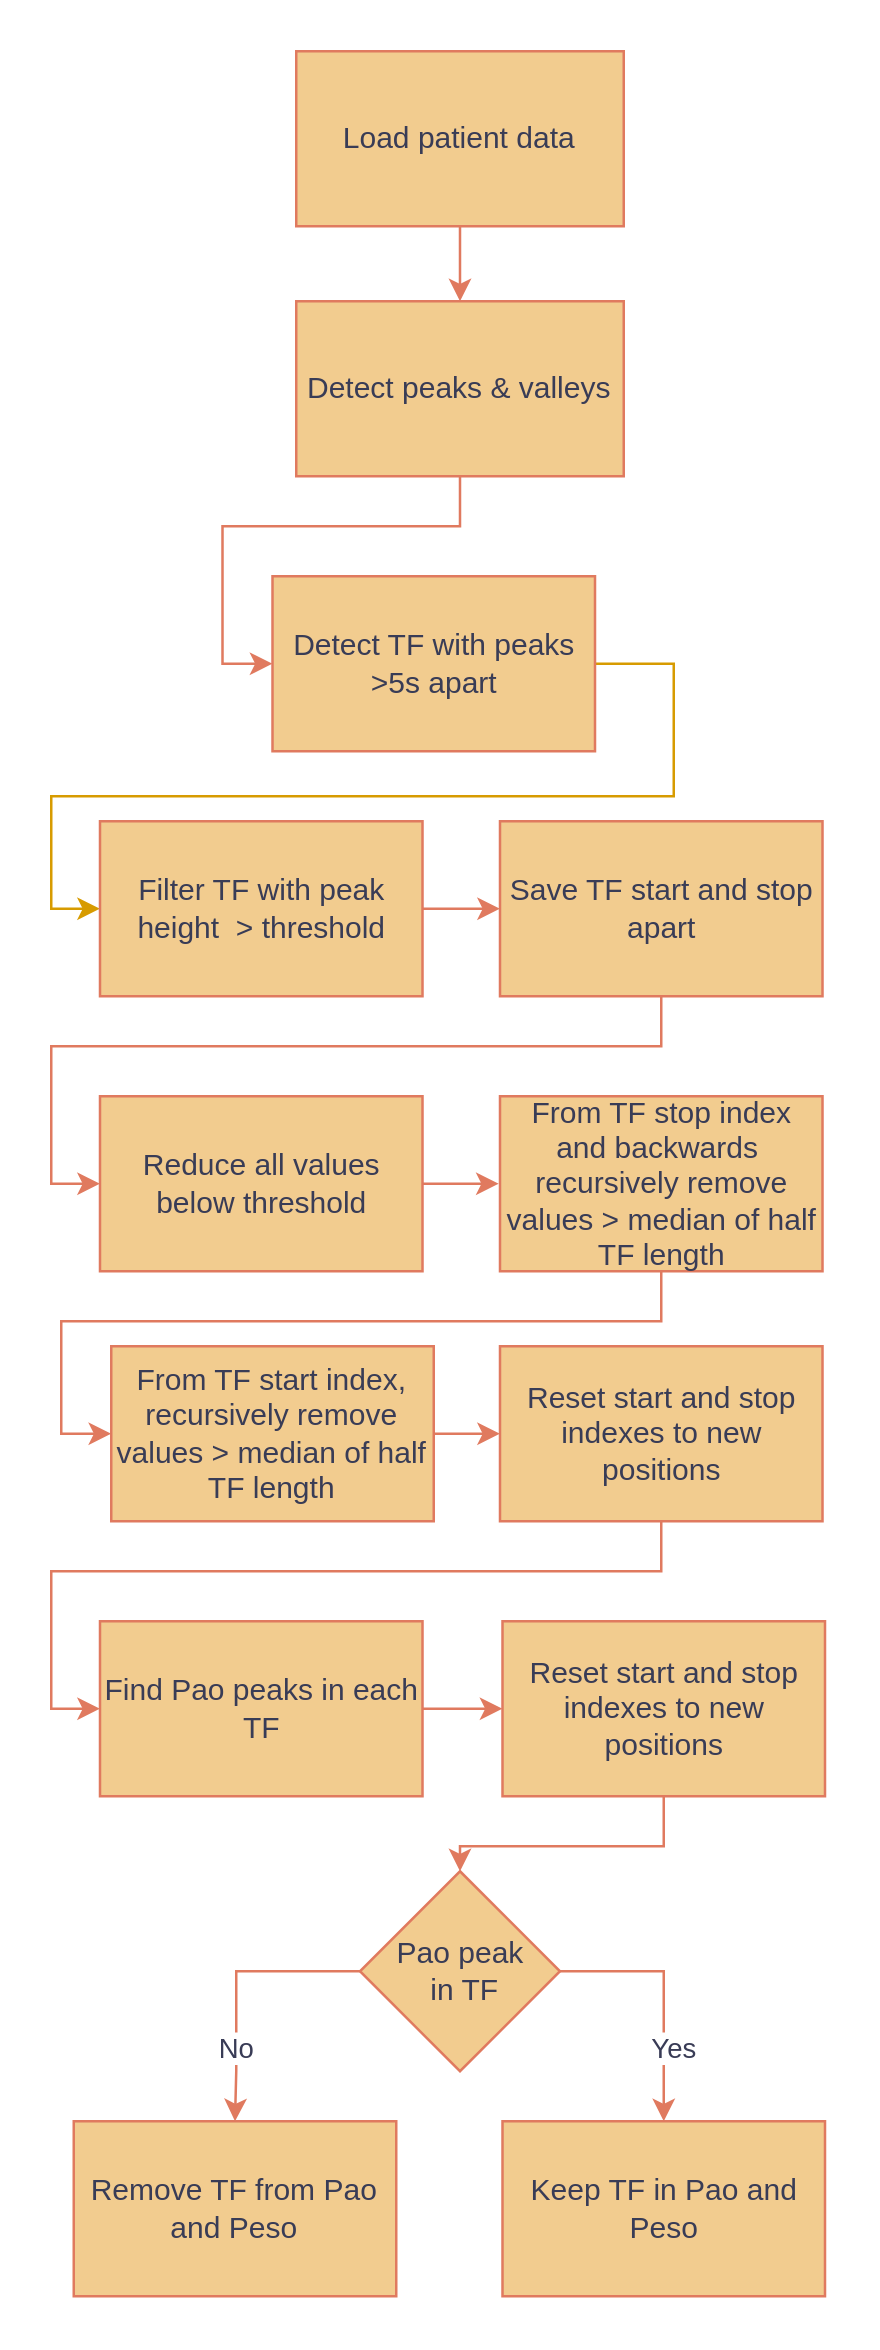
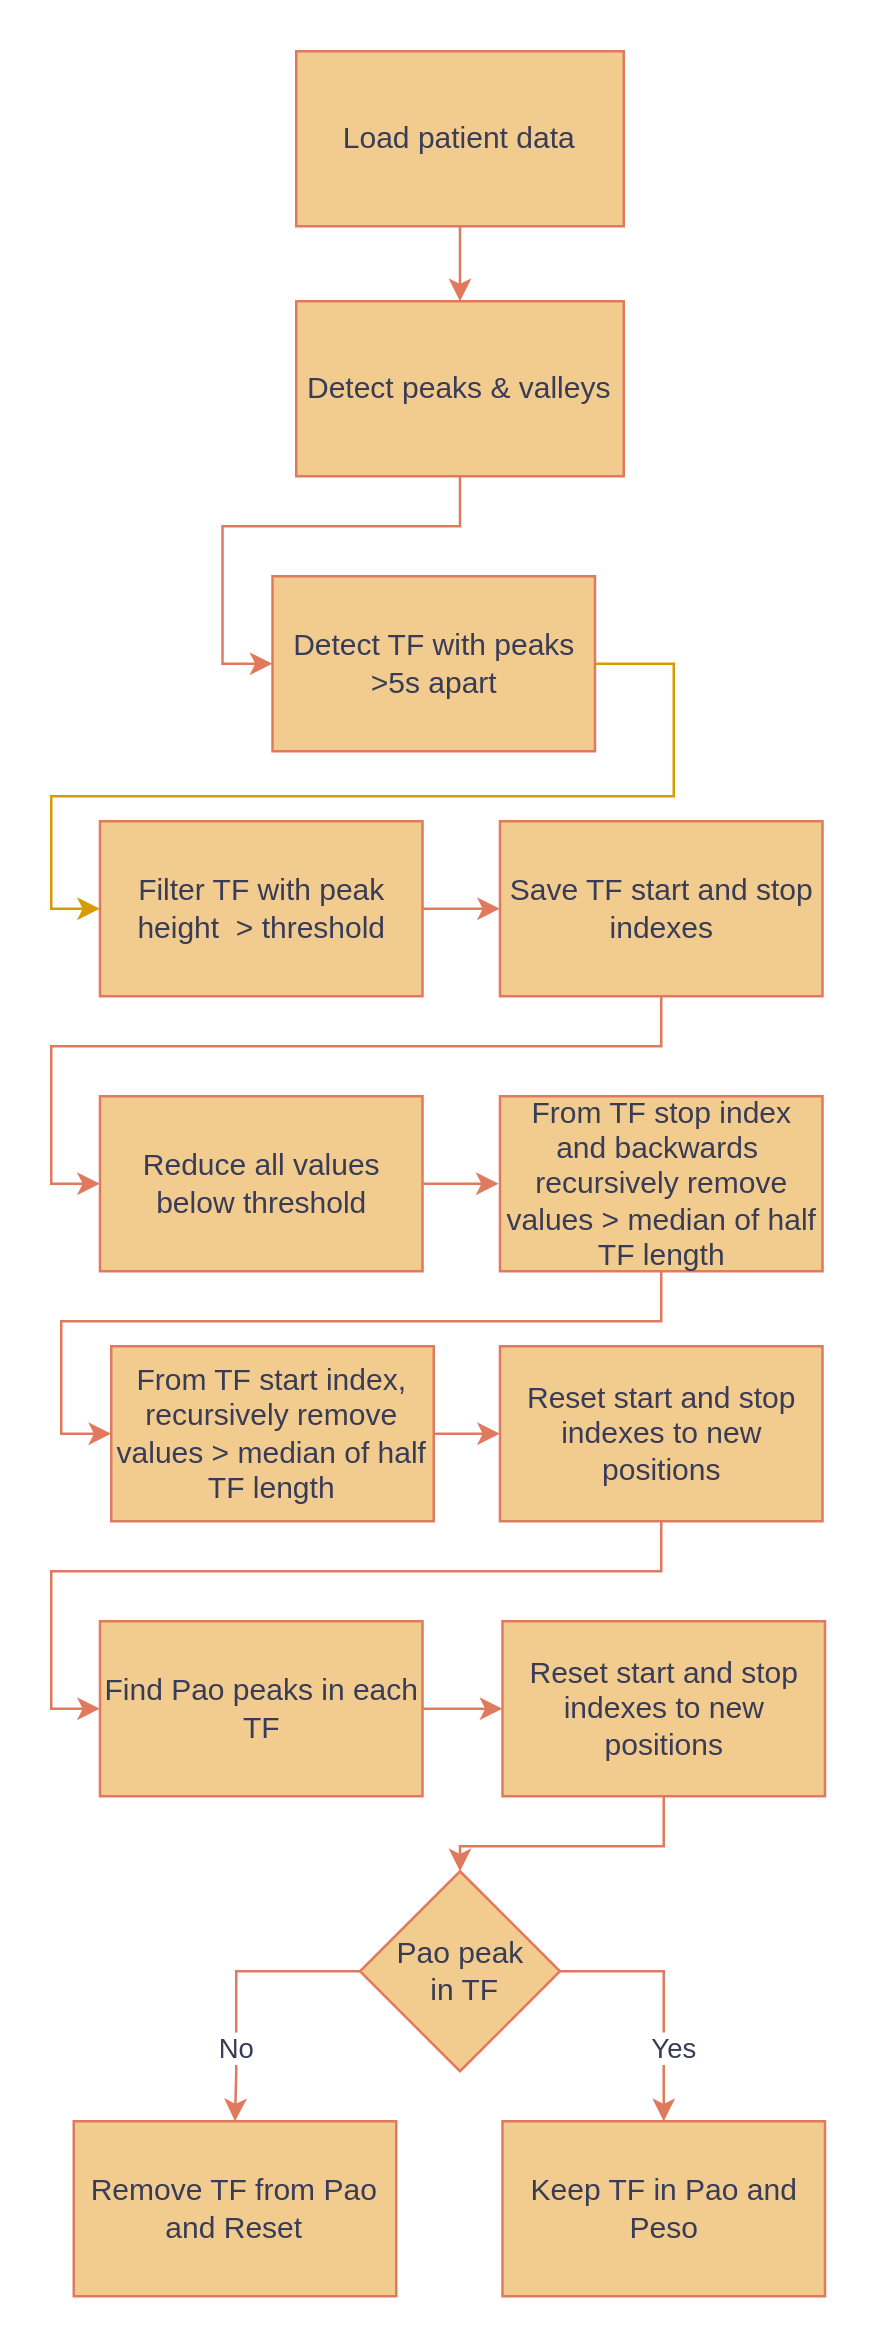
node "Save TF start and stop apart": label "Save TF start and stop apart" -> "Save TF start and stop indexes"
node "Remove TF from Pao and Peso": label "Remove TF from Pao and Peso" -> "Remove TF from Pao and Reset"
